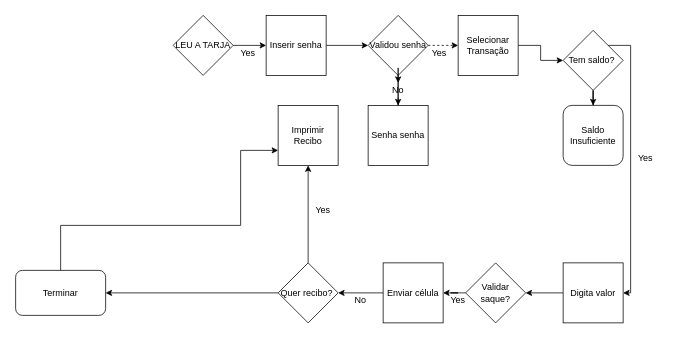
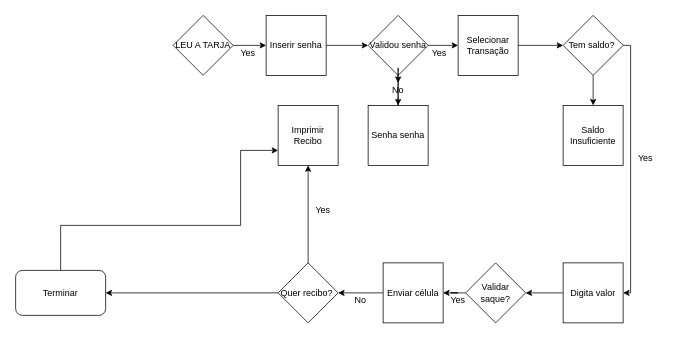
edge "Validou senha" -> "Selecionar Transação": style dashed -> solid
node "Tem saldo?": moved (593, 60) -> (593, 45)
node "Saldo Insuficiente": shape rounded rectangle -> rectangle
